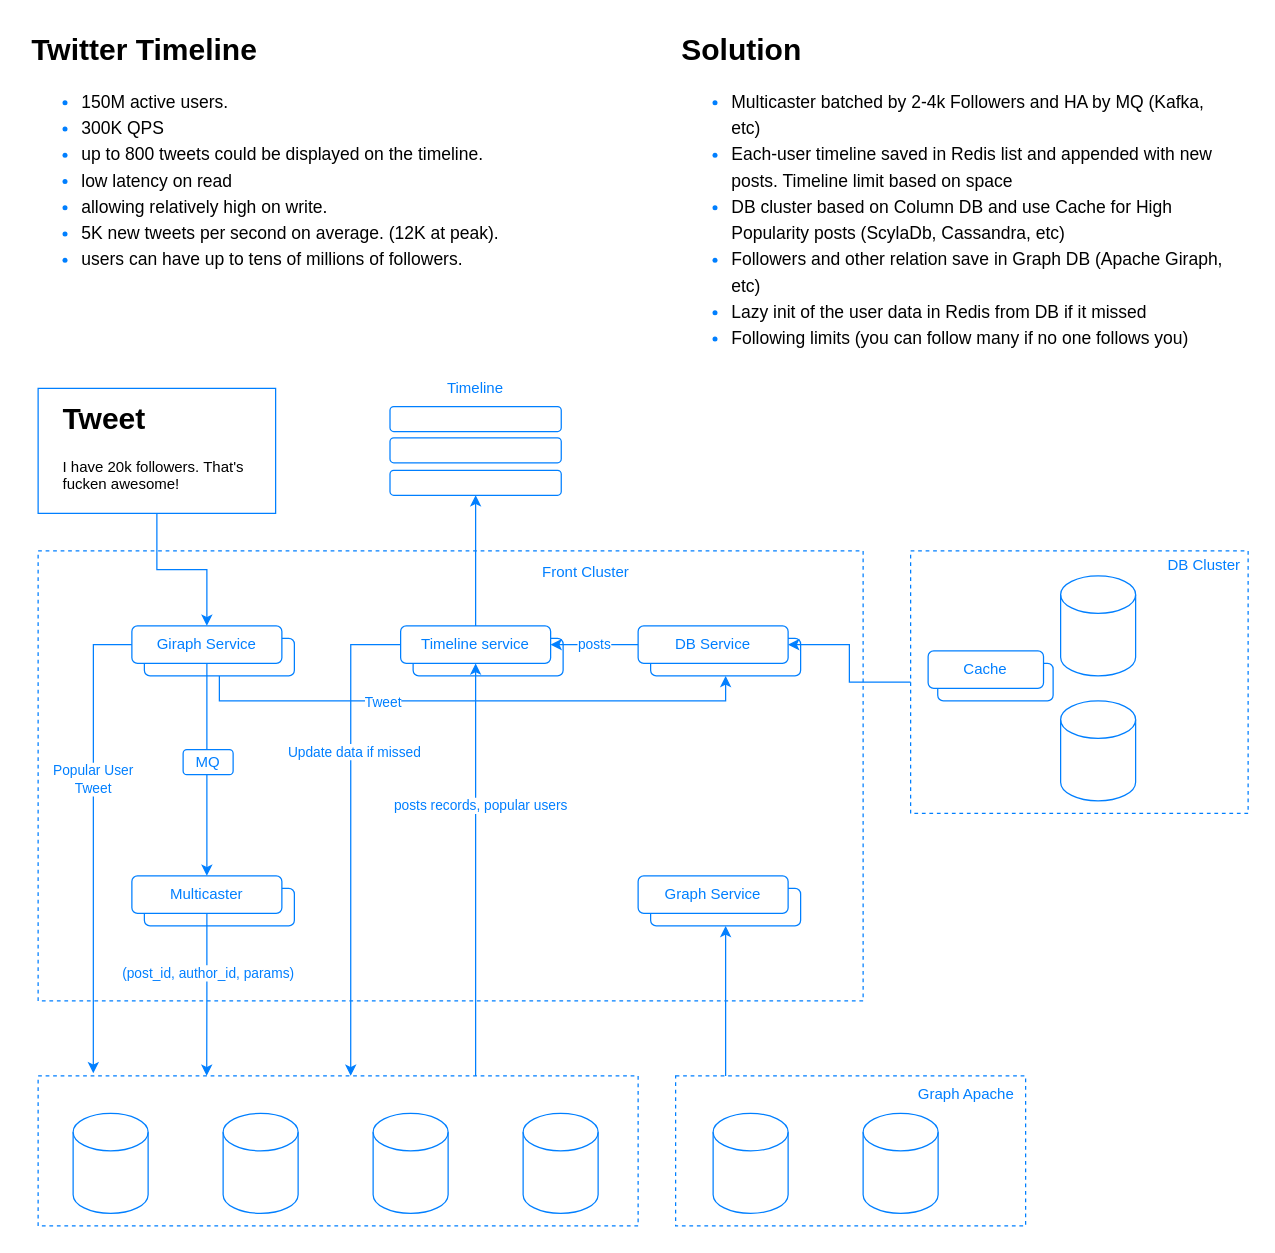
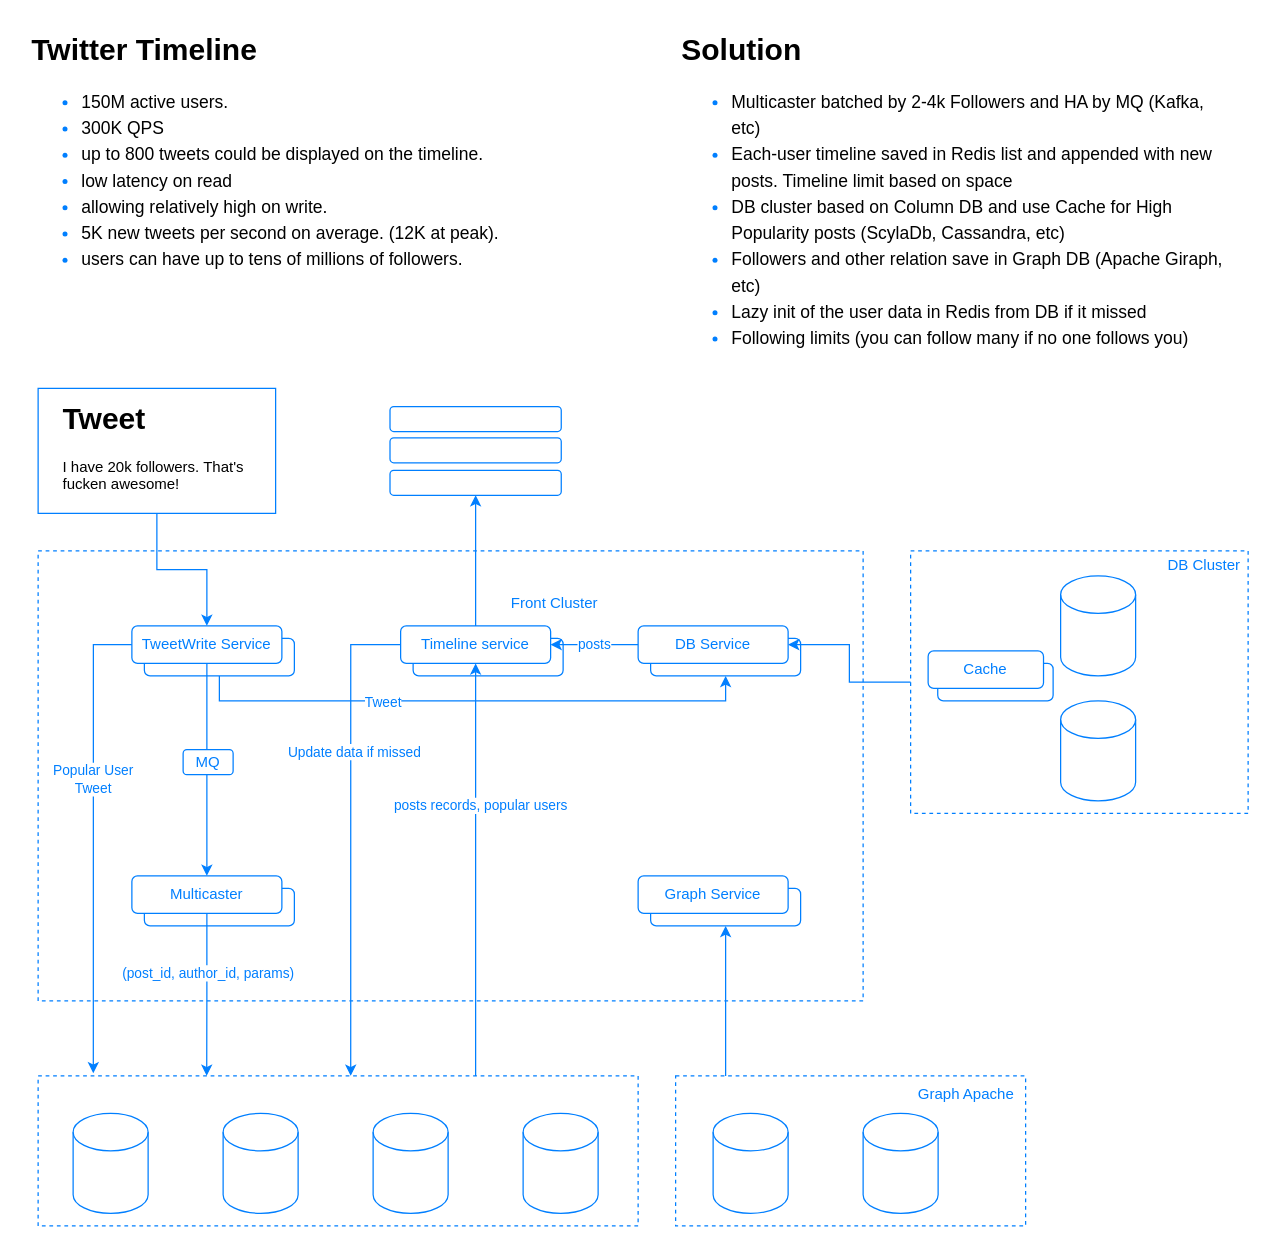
node "Timeline": removed
node "Front Cluster": moved (563, 572) -> (532, 603)
node "Giraph Service": label "Giraph Service" -> "TweetWrite Service"
